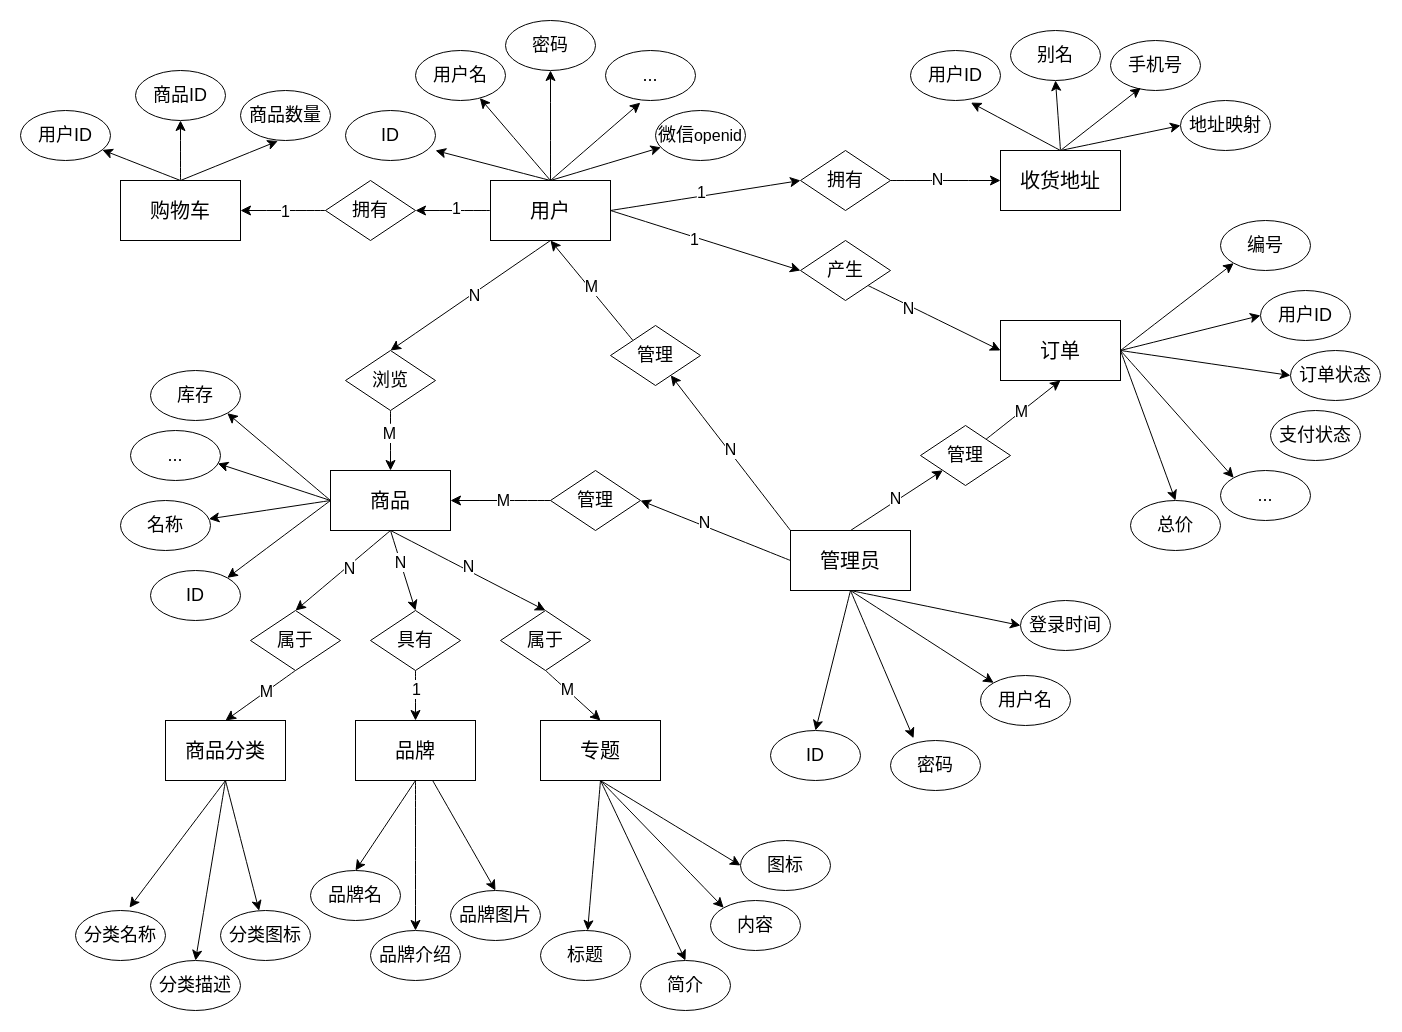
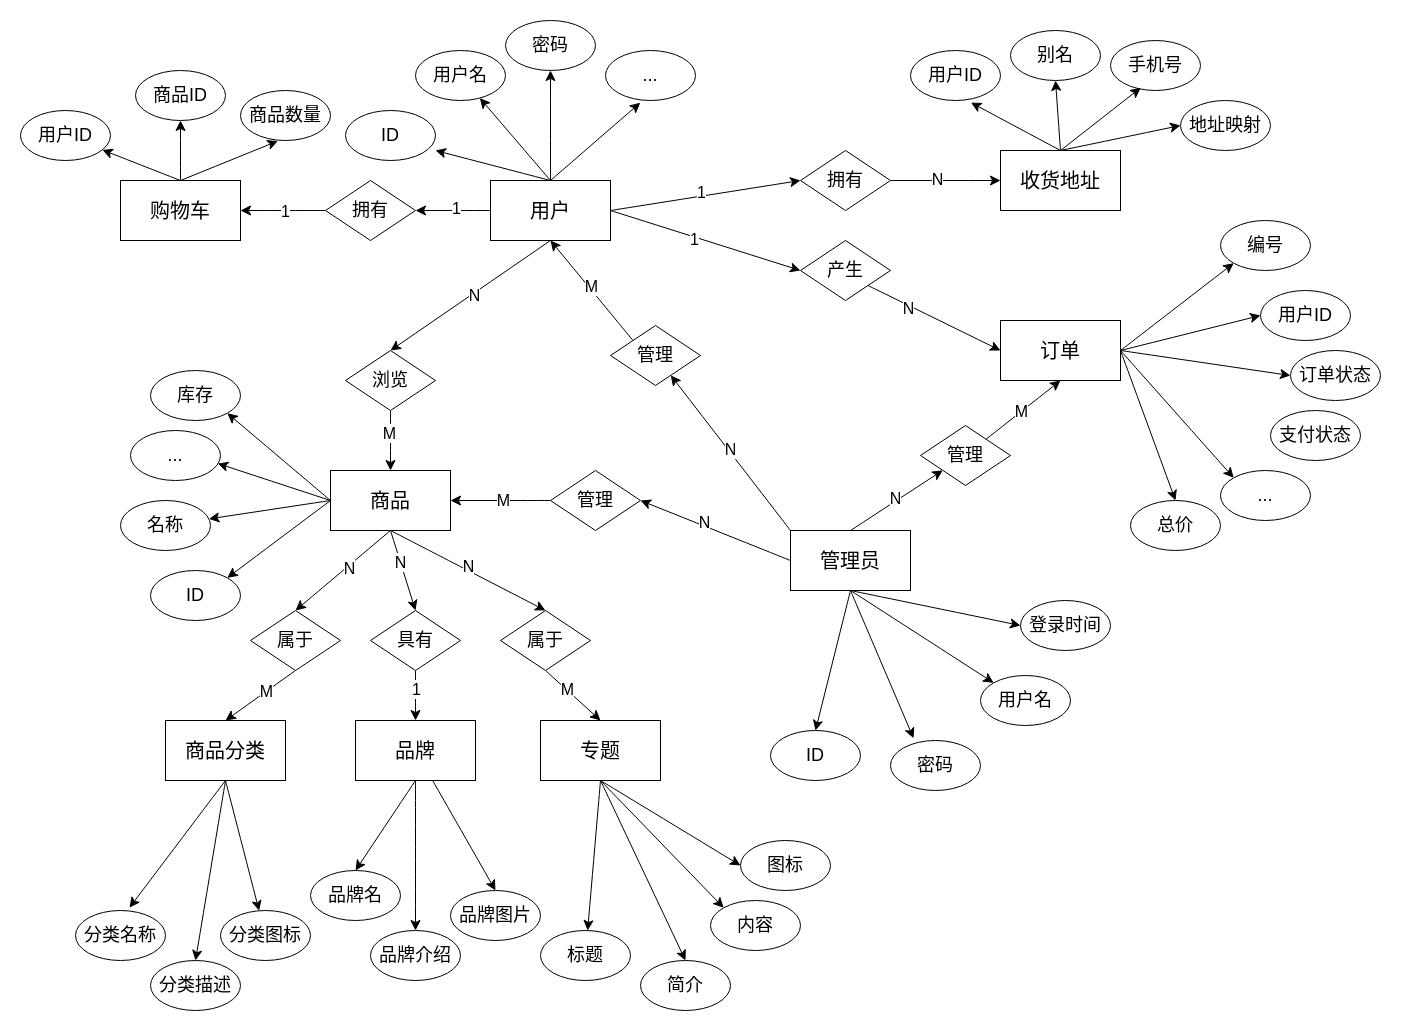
node "微信openid": removed
edge "用户" -> "微信openid": removed
